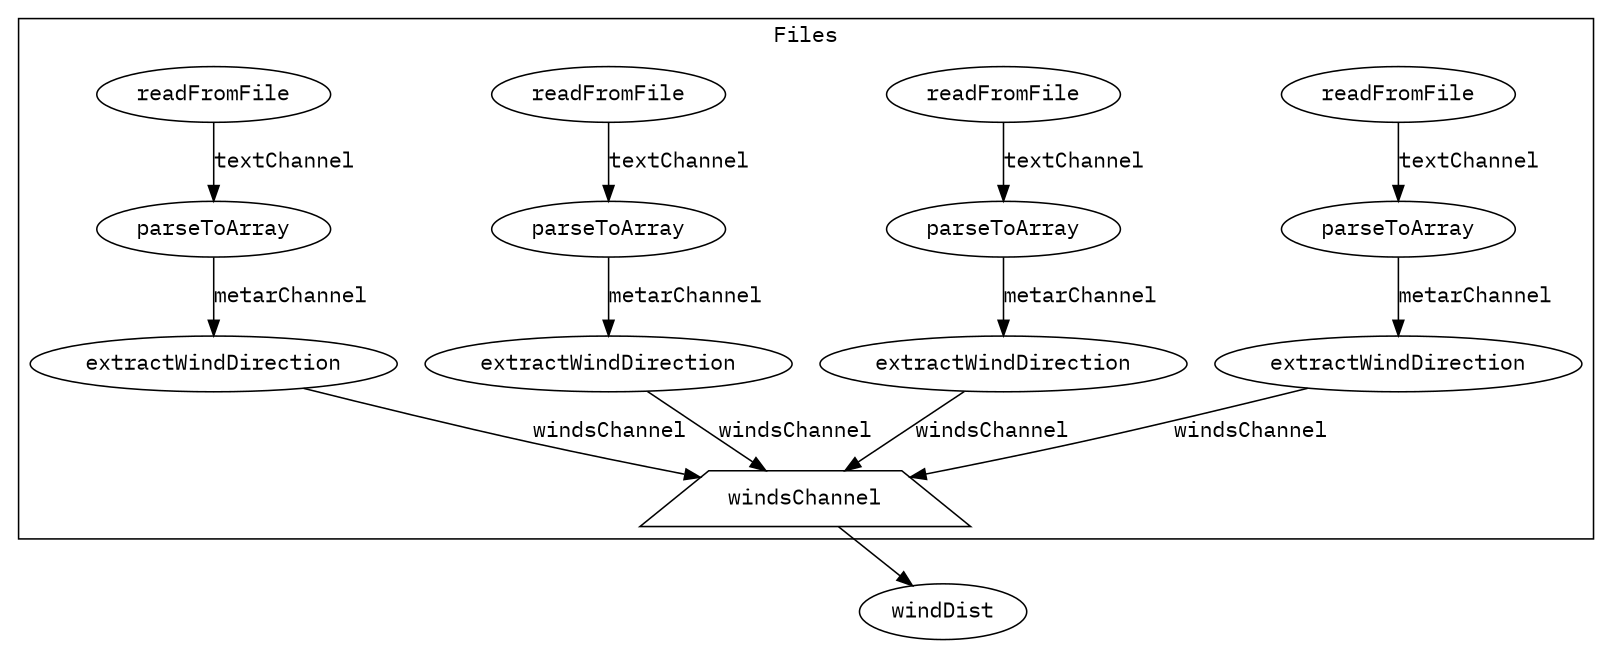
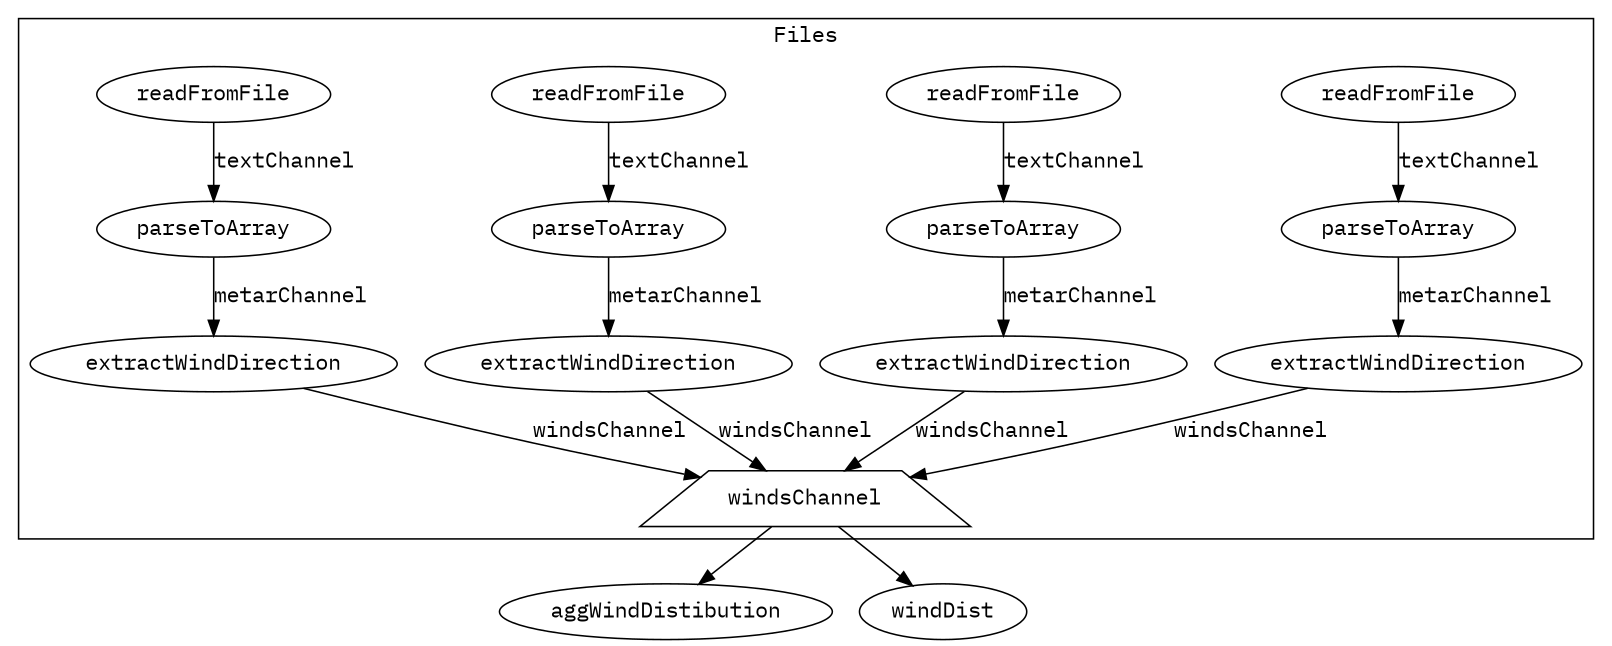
node "aggWindDistibution": added
